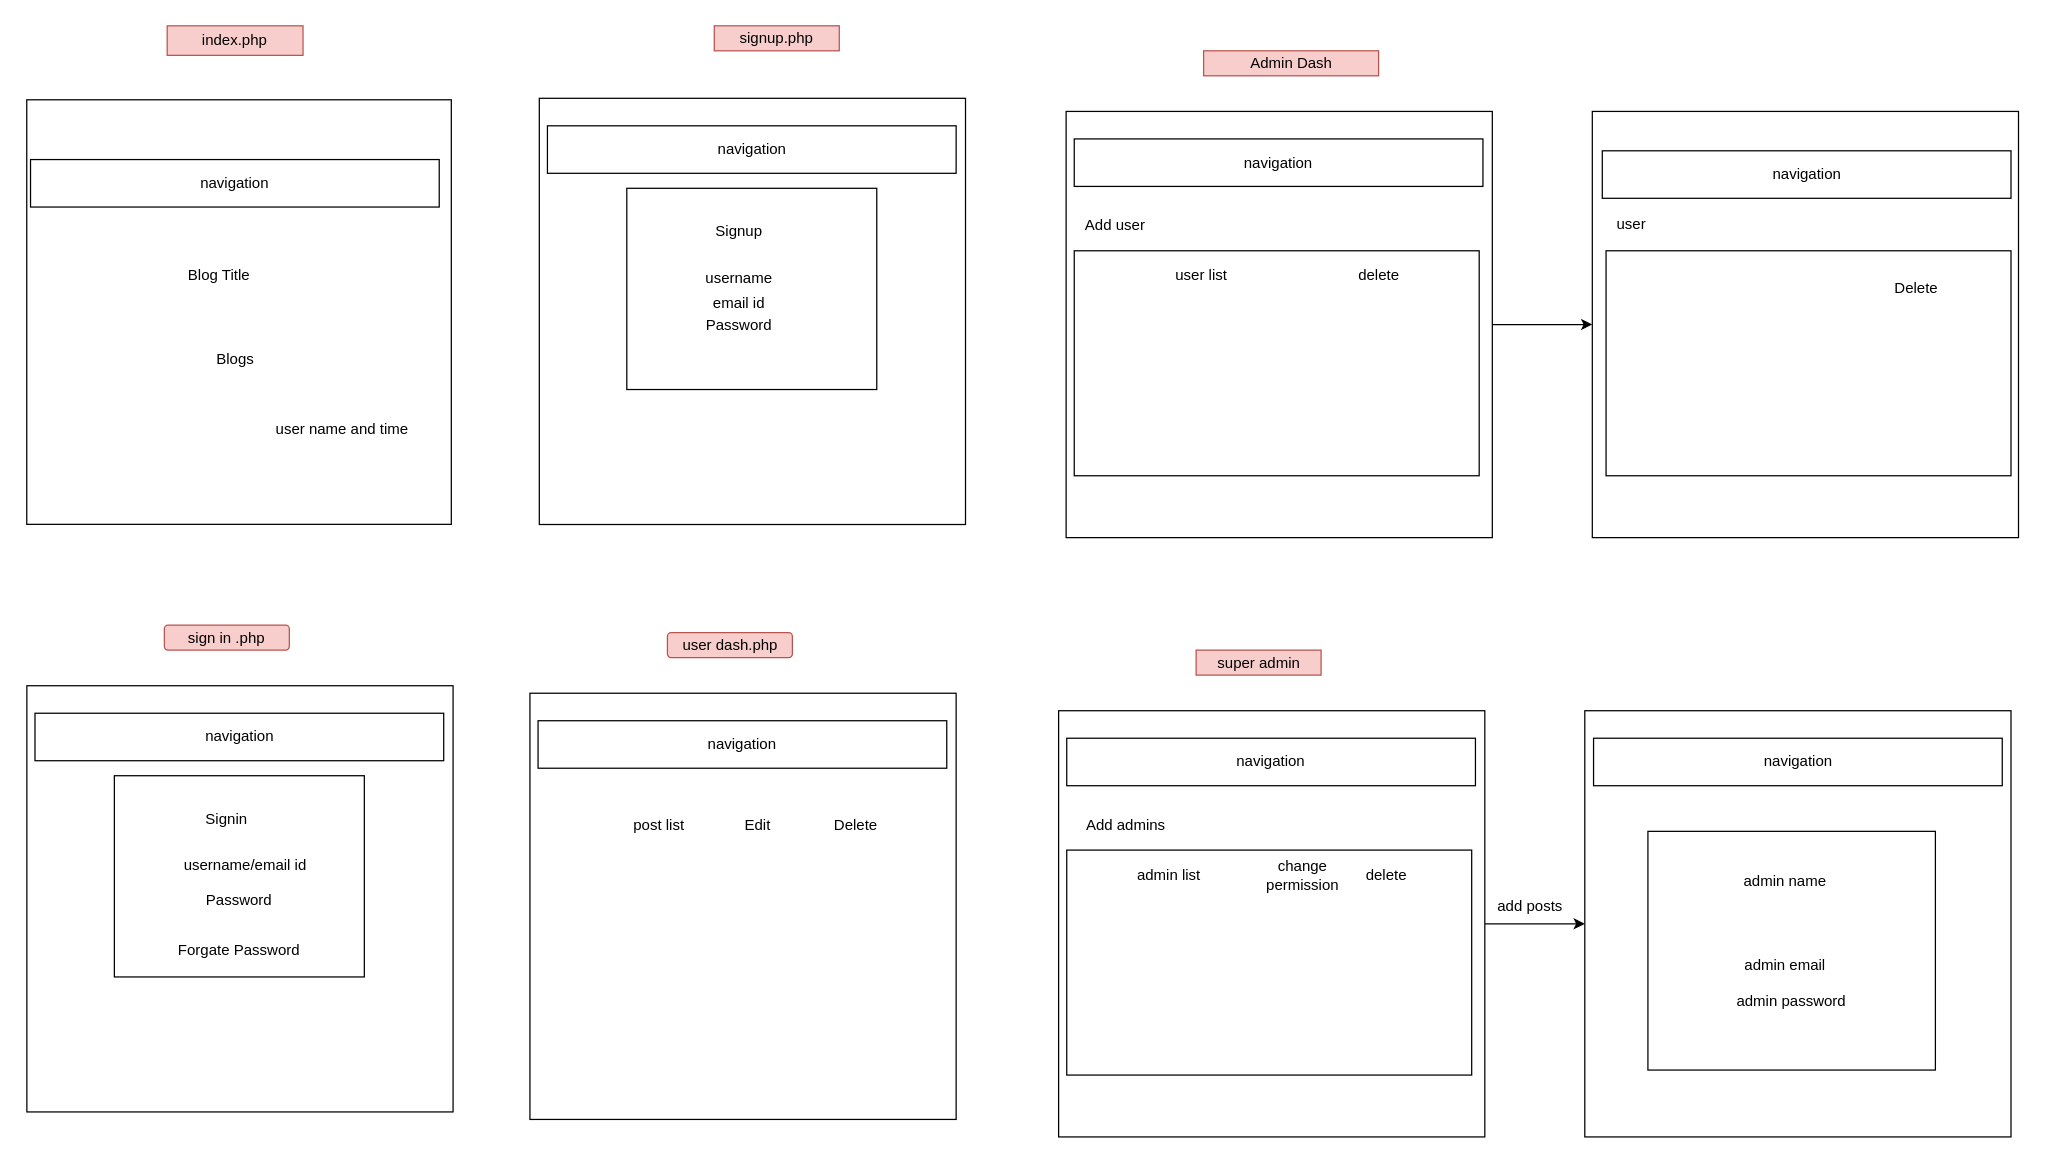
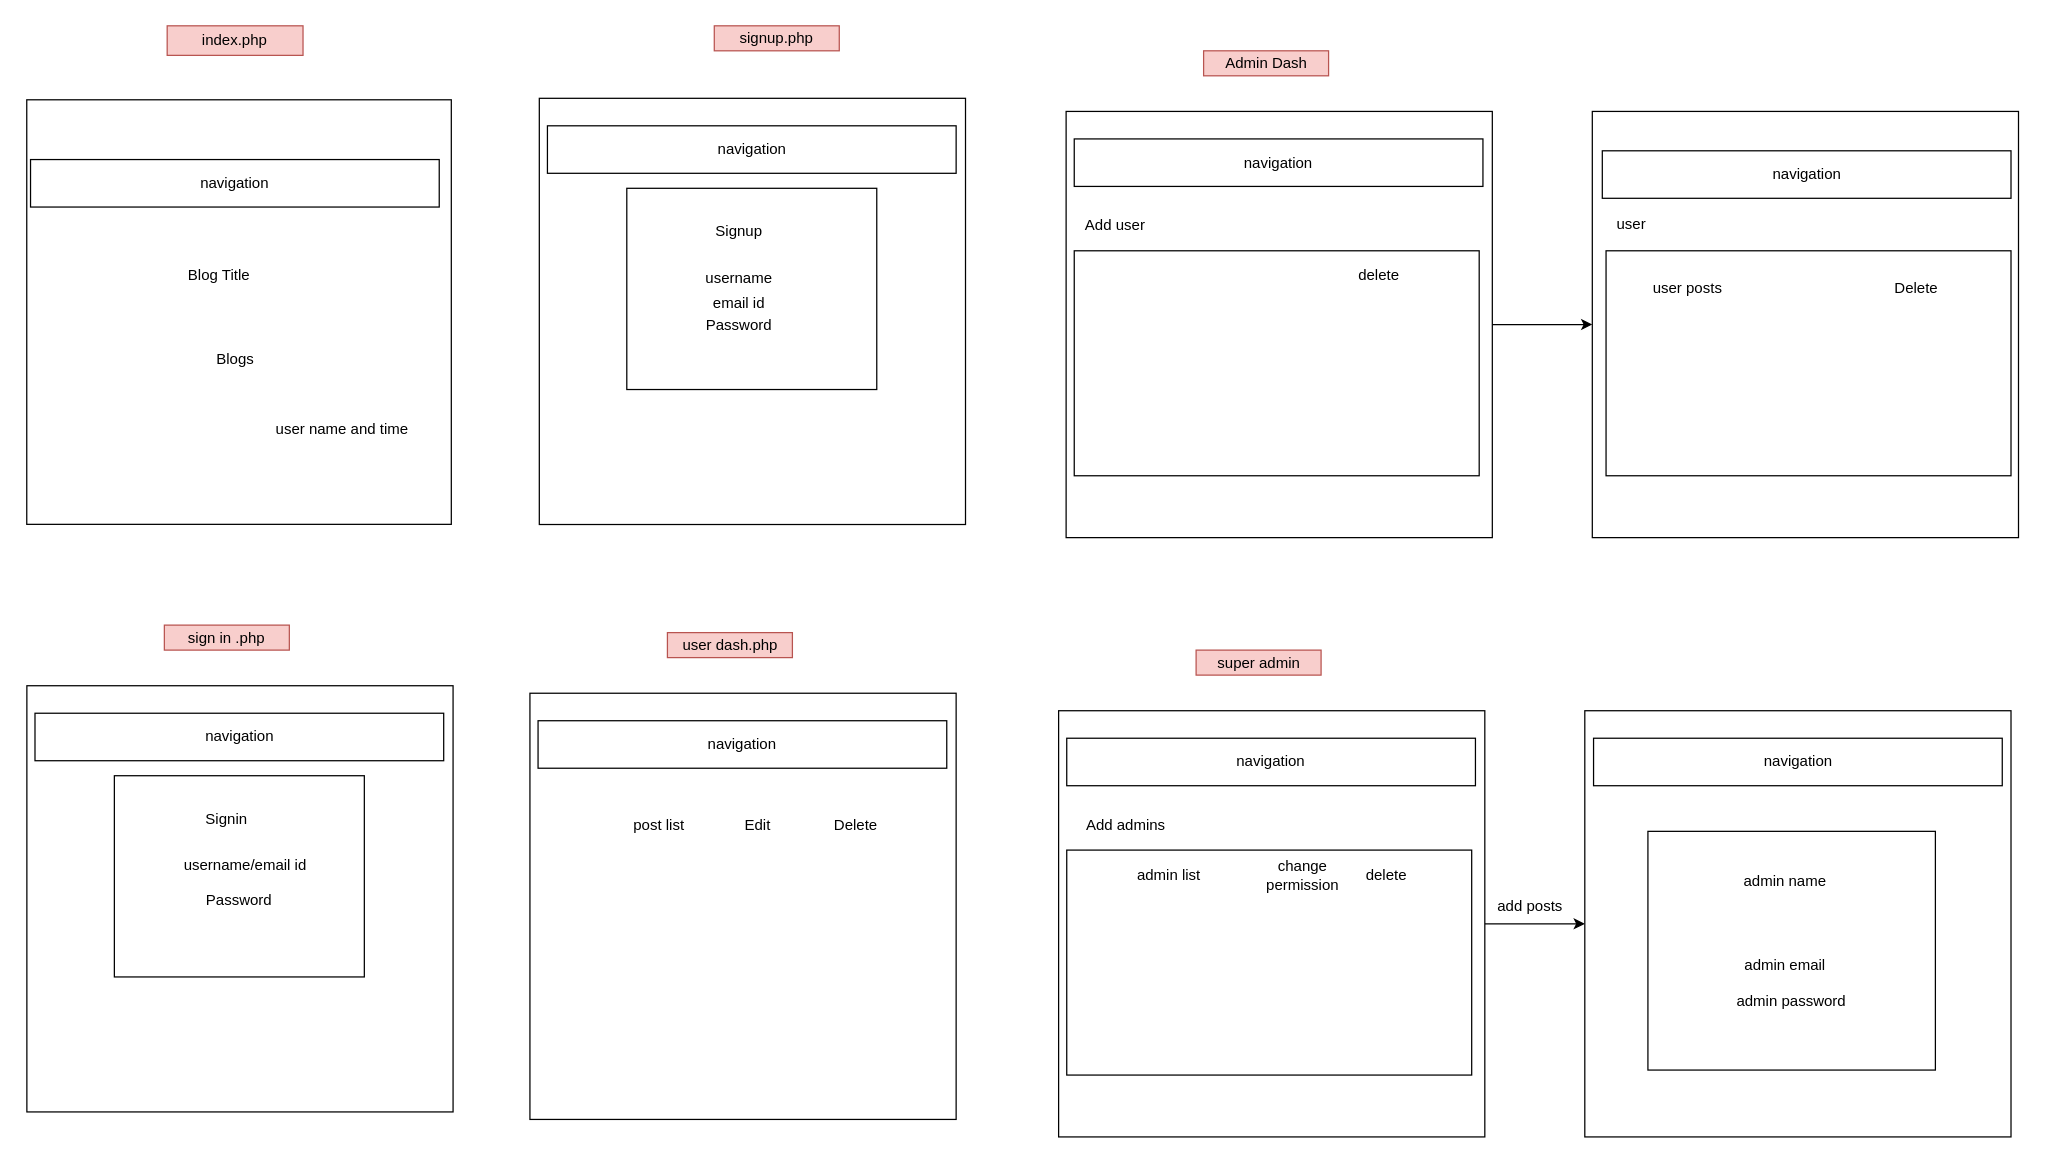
node "Admin Dash": size 175x25 -> 125x25
node "user list": removed
node "user posts": added
node "sign in .php": shape rounded rectangle -> rectangle
node "user dash.php": shape rounded rectangle -> rectangle
node "Forgate Password": removed
